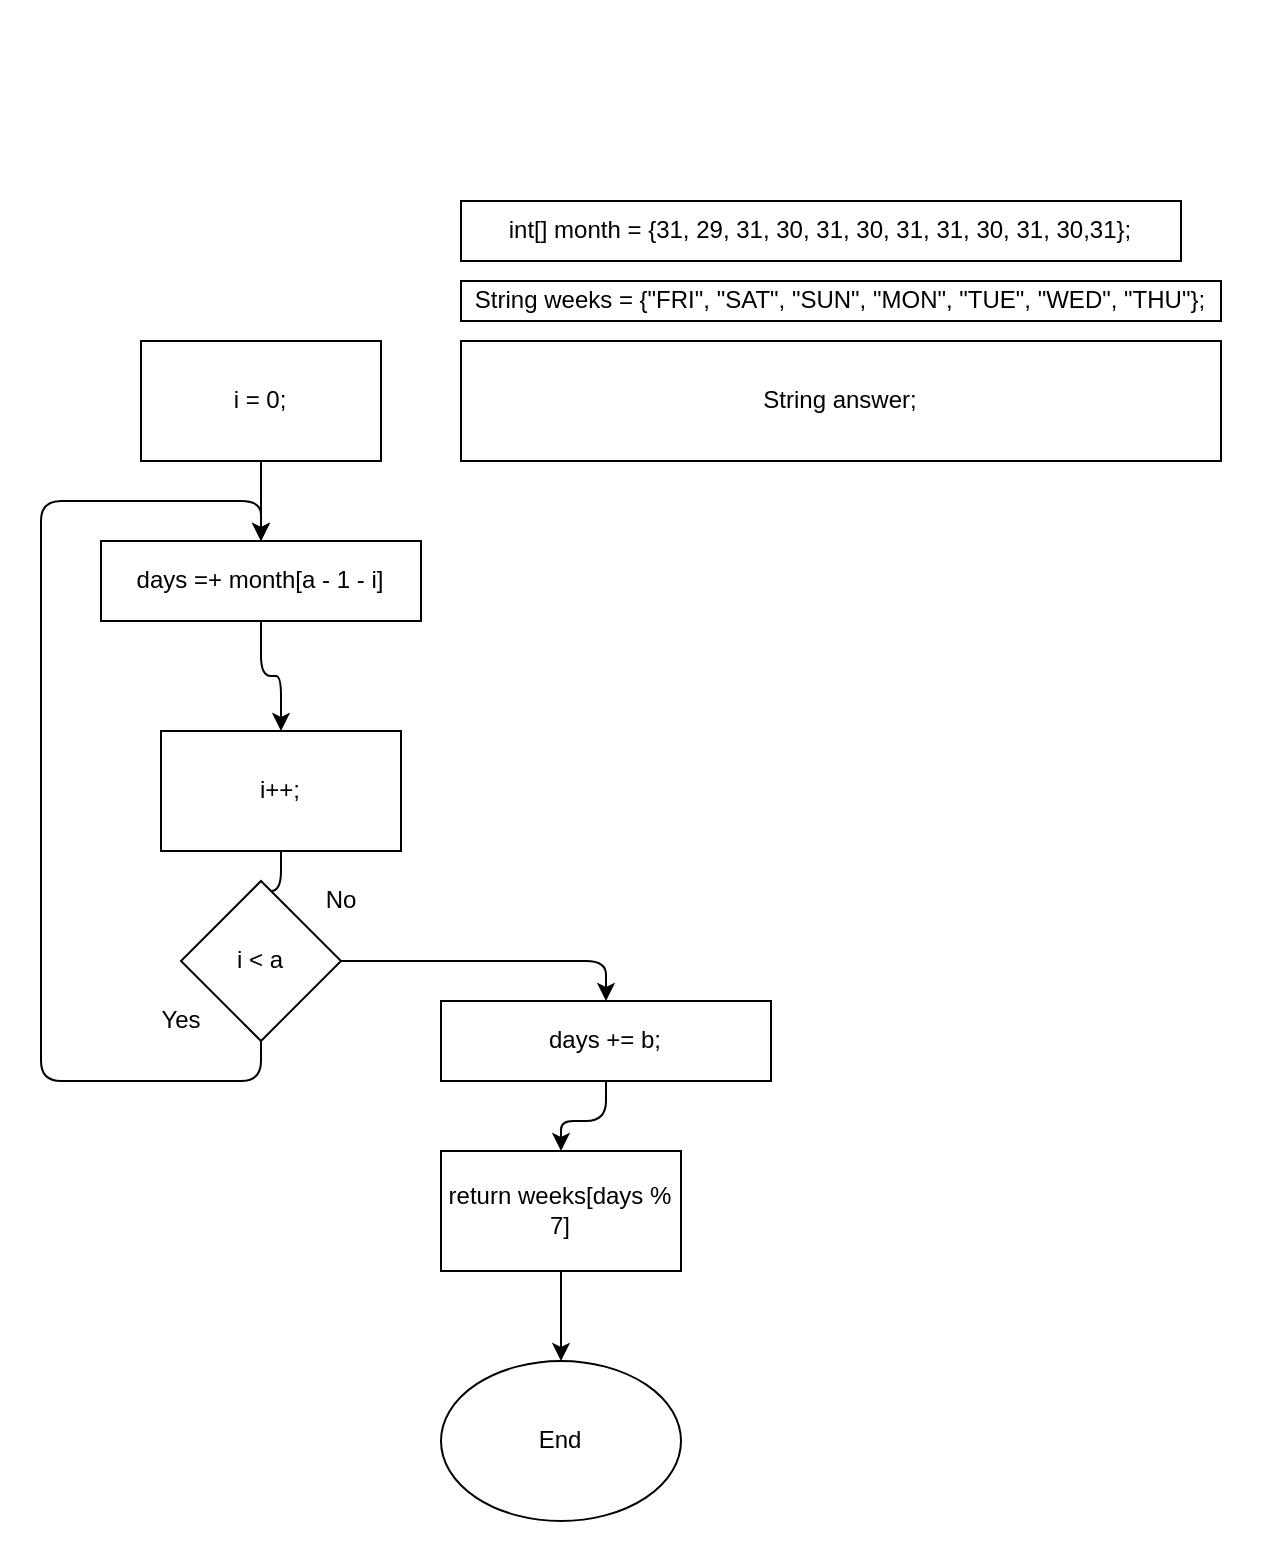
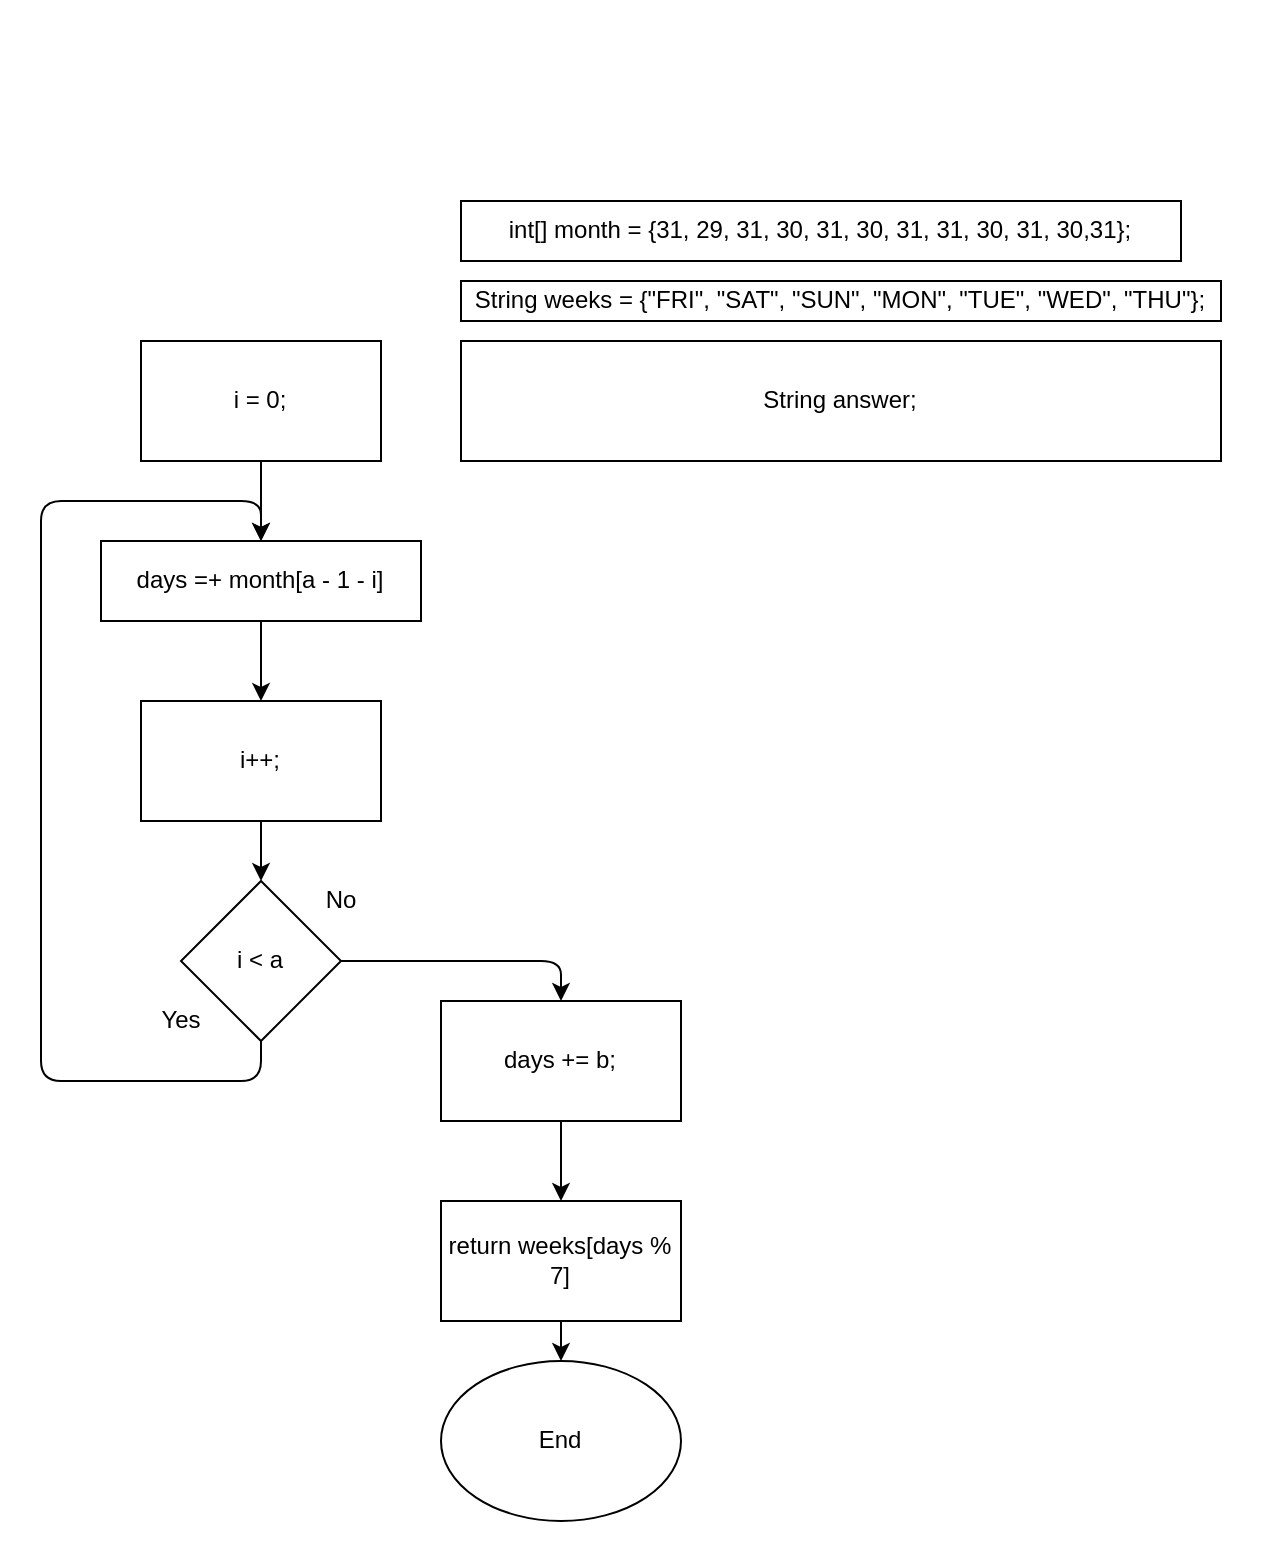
node "i++;": moved (281, 791) -> (261, 761)
node "days += b;": size 330x80 -> 240x120
node "return weeks[days % 7]": moved (561, 1211) -> (561, 1261)
